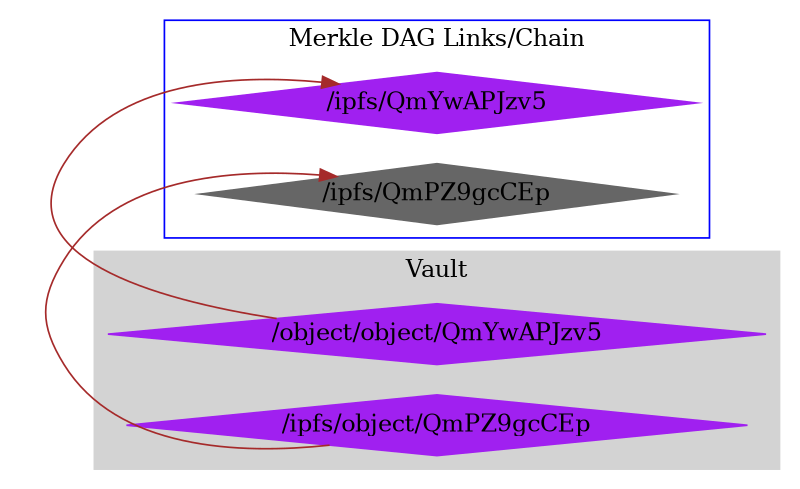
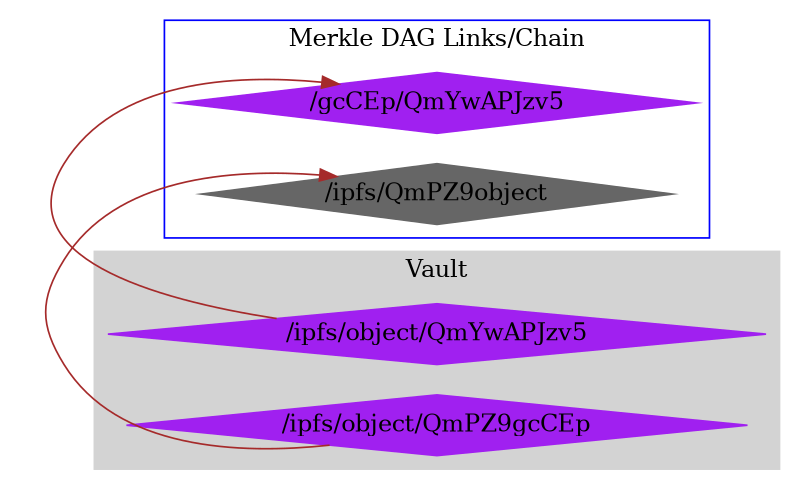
node "/ipfs/QmYwAPJzv5": label "/ipfs/QmYwAPJzv5" -> "/gcCEp/QmYwAPJzv5"
node "/ipfs/QmPZ9gcCEp": label "/ipfs/QmPZ9gcCEp" -> "/ipfs/QmPZ9object"
node "/object/object/QmYwAPJzv5": label "/object/object/QmYwAPJzv5" -> "/ipfs/object/QmYwAPJzv5"
